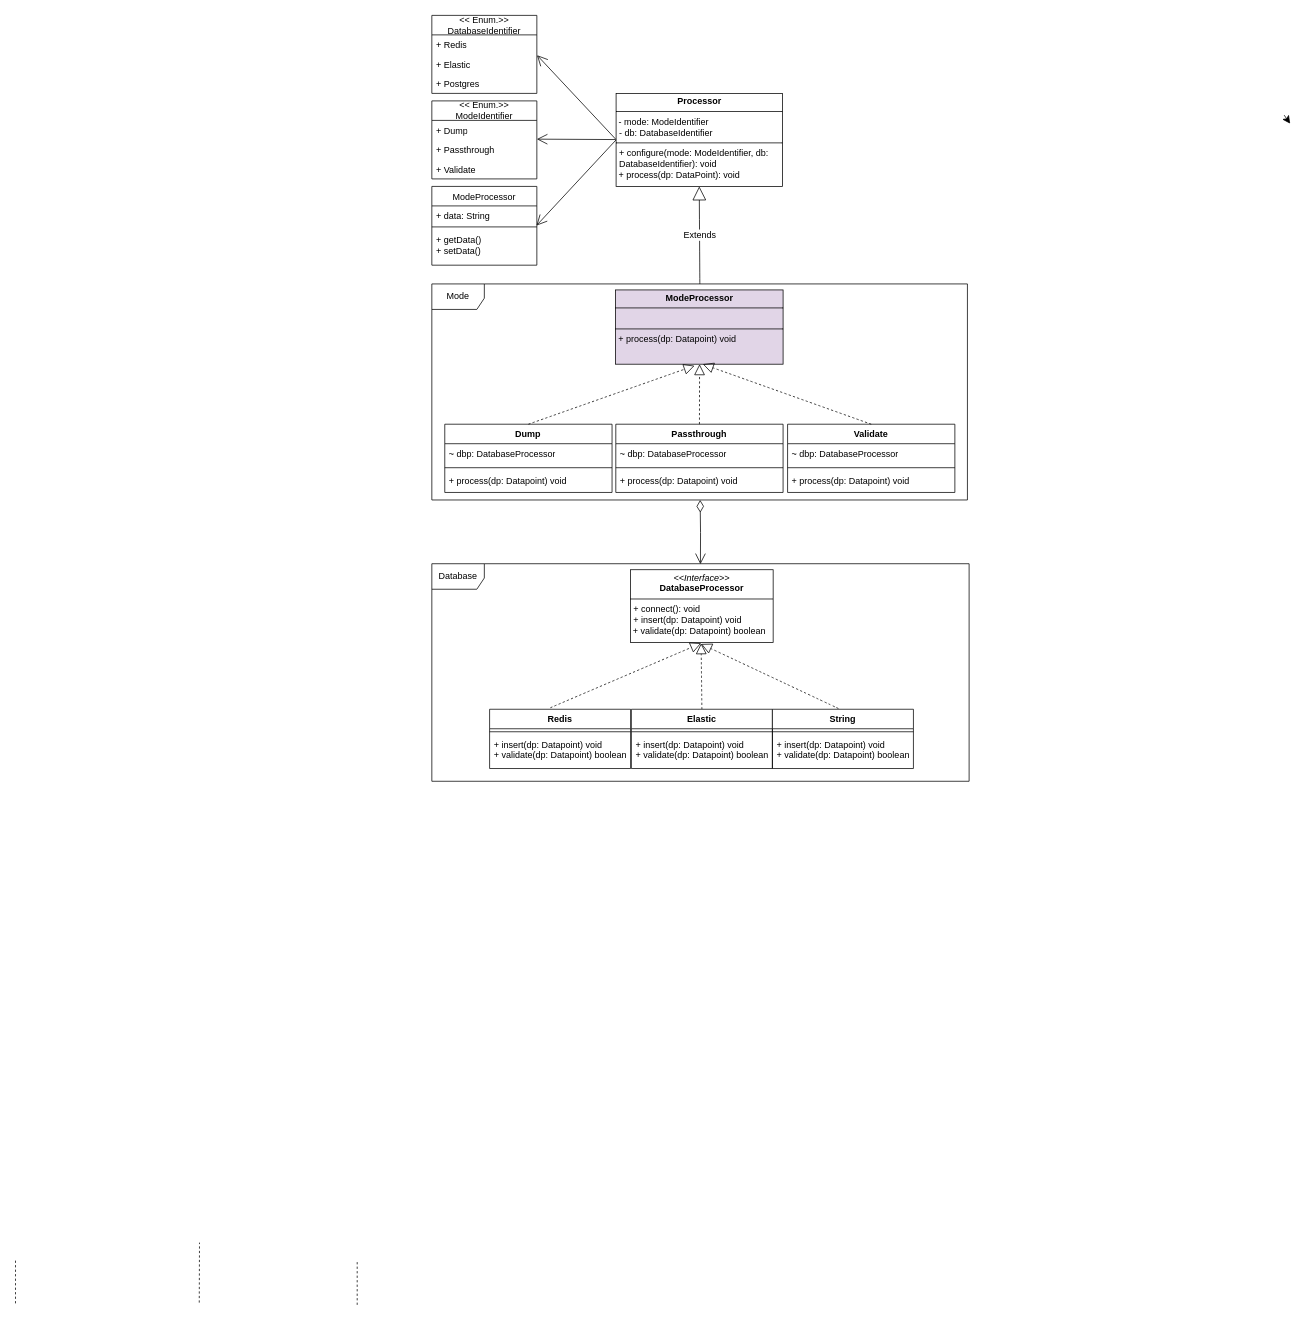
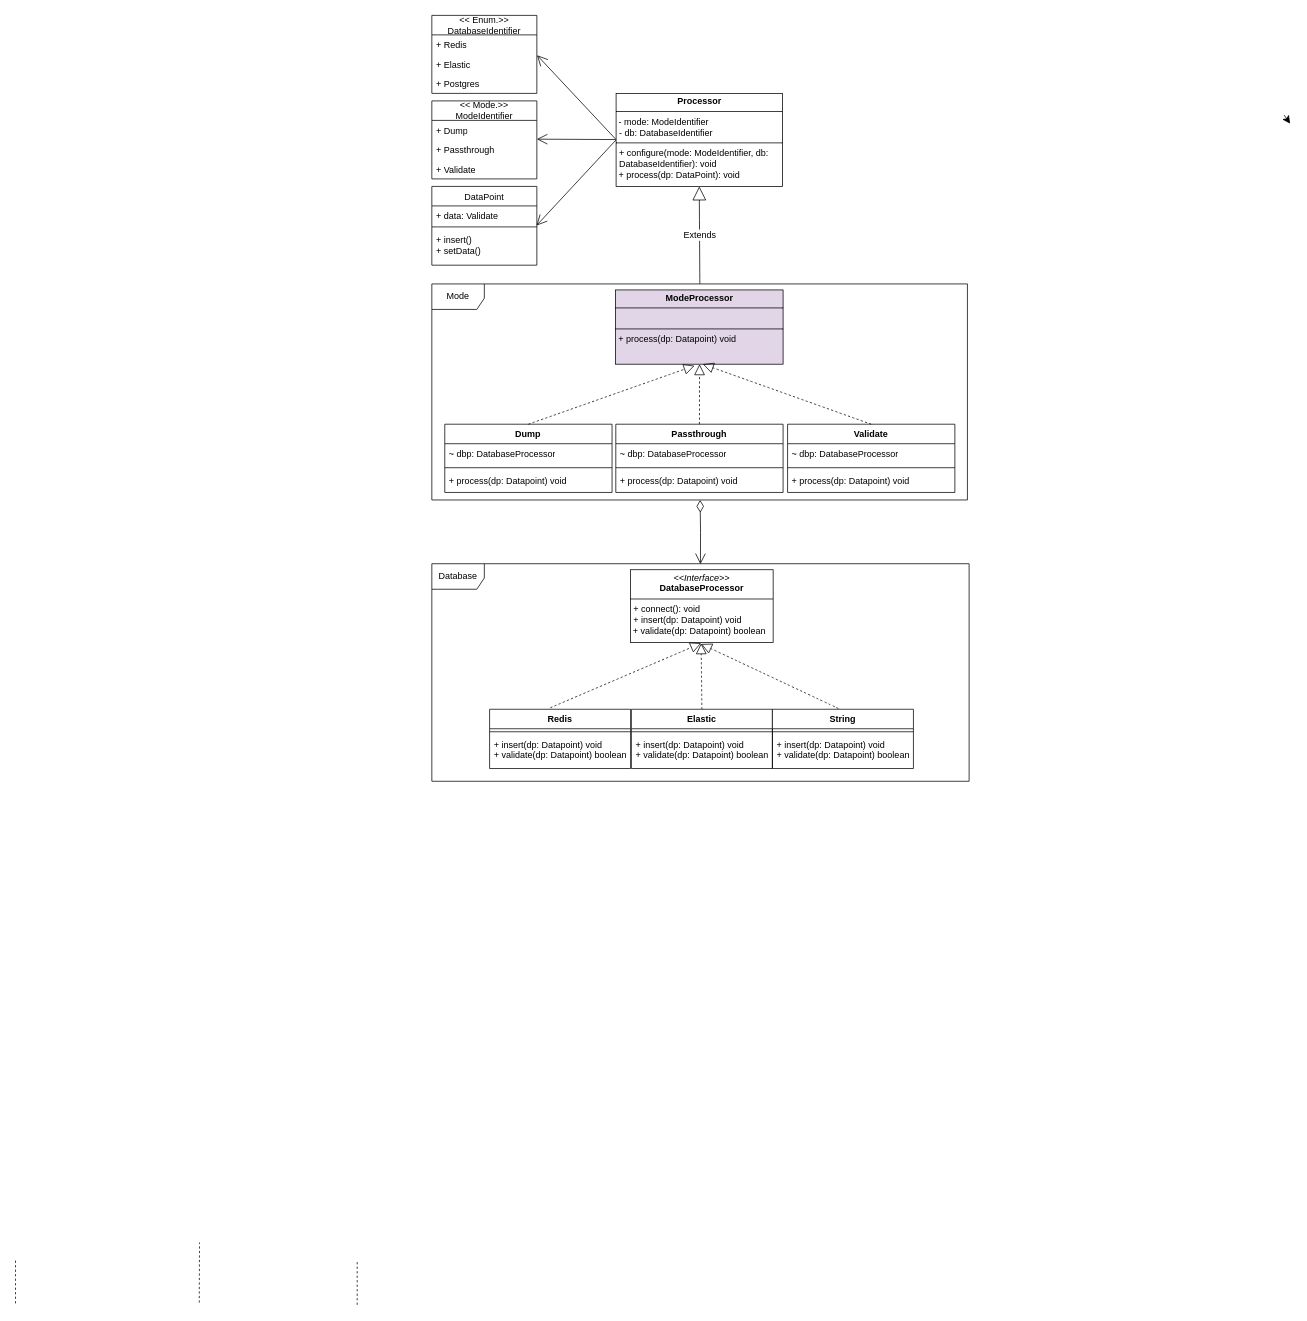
node "<< Enum.>> ModeIdentifier": label "<< Enum.>> ModeIdentifier" -> "<< Mode.>> ModeIdentifier"
node "ModeProcessor": label "ModeProcessor" -> "DataPoint"
node "+ data: String": label "+ data: String" -> "+ data: Validate"
node "+ getData() + setData()": label "+ getData() + setData()" -> "+ insert() + setData()"
